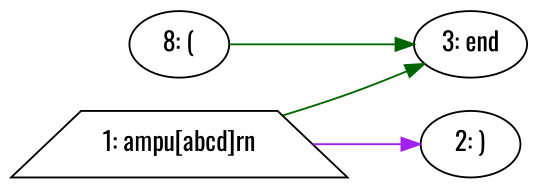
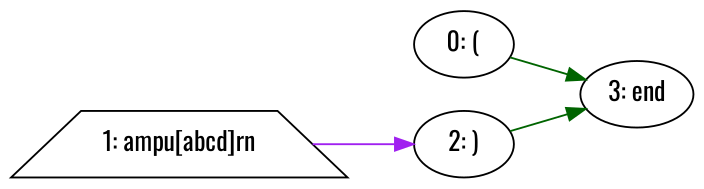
node "8: (": label "8: (" -> "0: ("
edge "1: ampu[abcd]rn" -> "3: end": now "2: )" -> "3: end"
